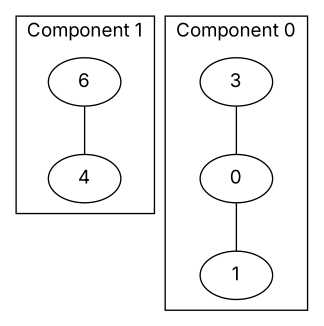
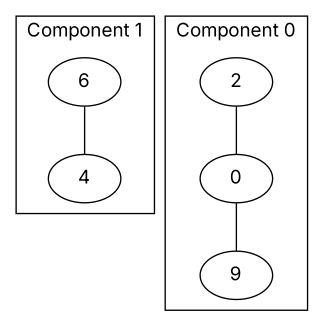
node "3": label "3" -> "2"
node "1": label "1" -> "9"
